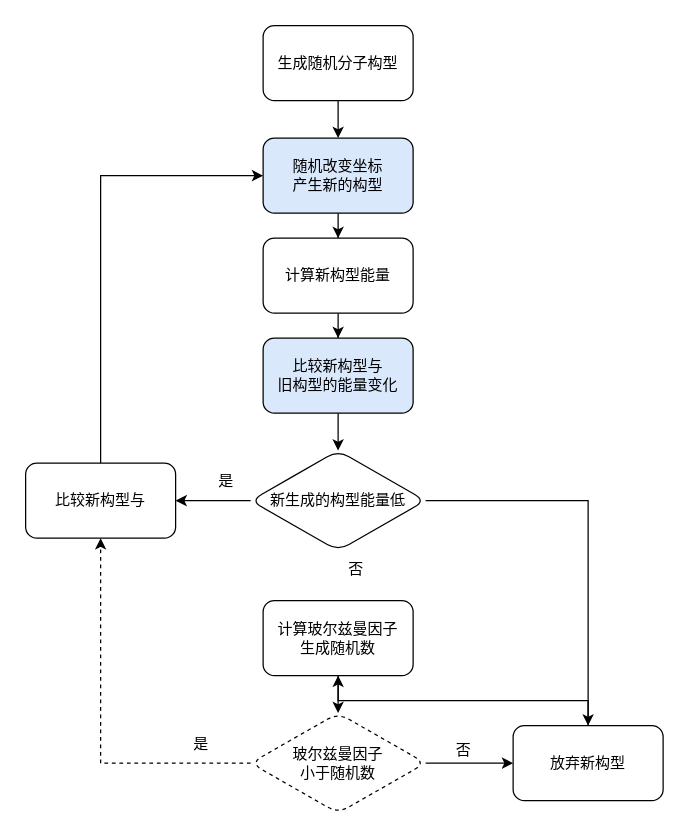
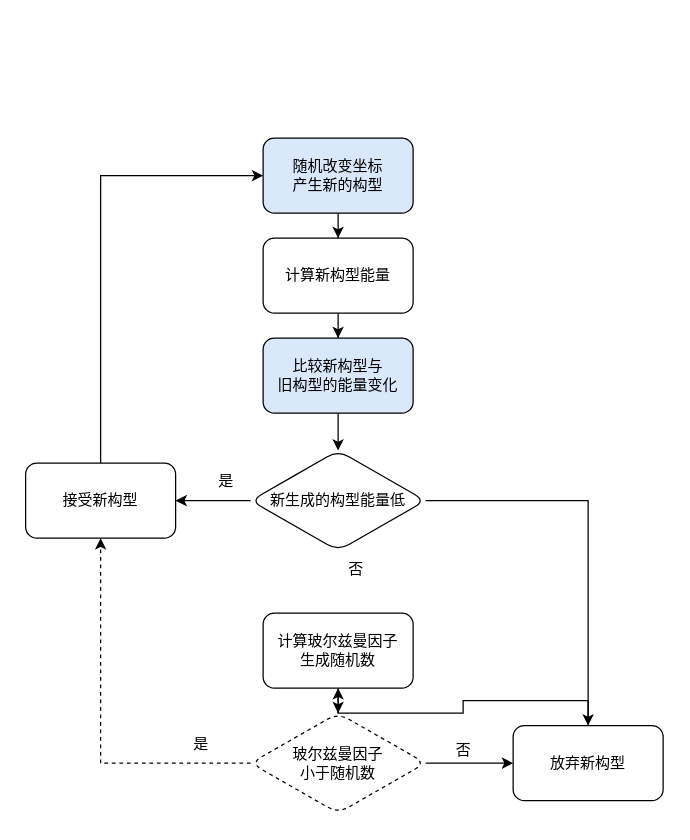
node "生成随机分子构型": removed
edge "生成随机分子构型" -> "随机改变坐标 产生新的构型": removed
node "比较新构型与": label "比较新构型与" -> "接受新构型"
node "计算玻尔兹曼因子 生成随机数": moved (338, 638) -> (338, 651)
